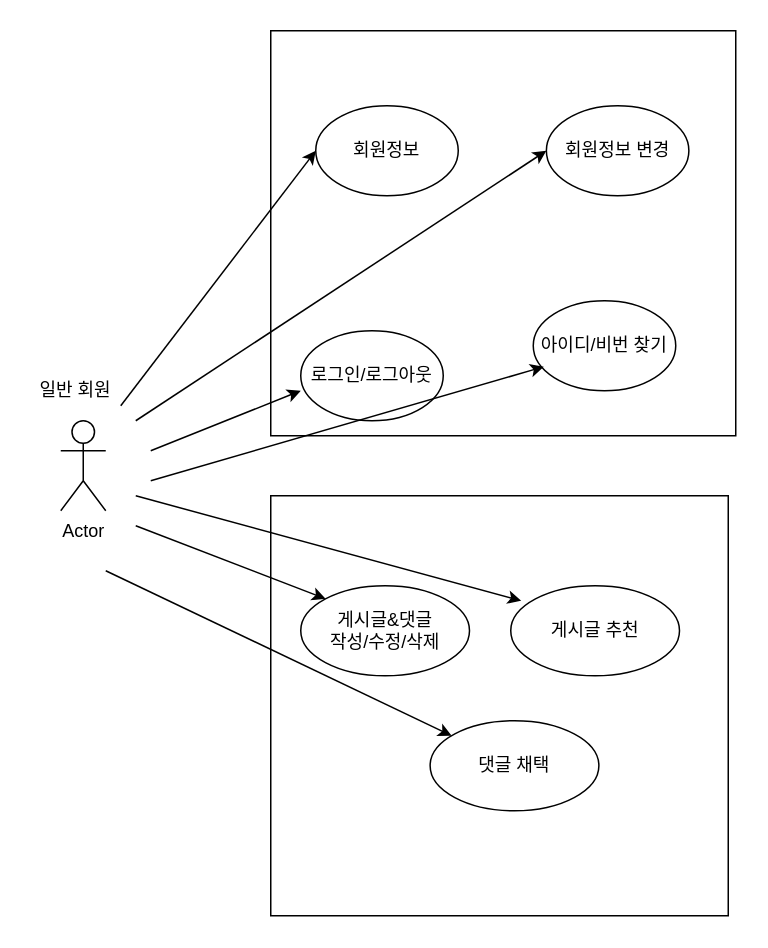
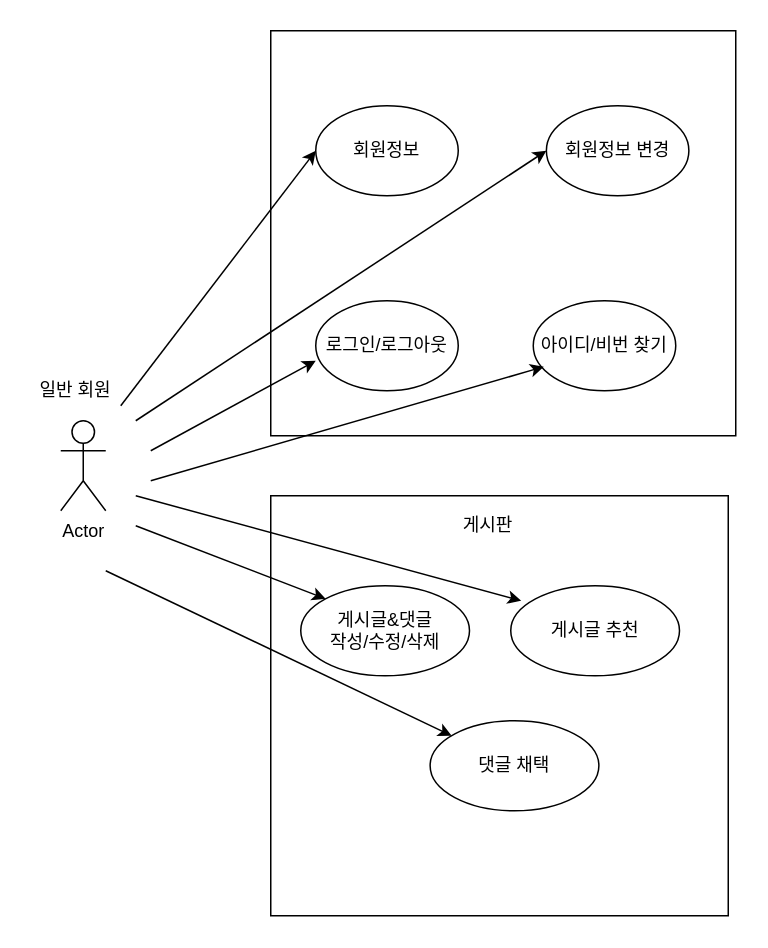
node "로그인/로그아웃": moved (372, 376) -> (387, 346)
node "게시판": added
